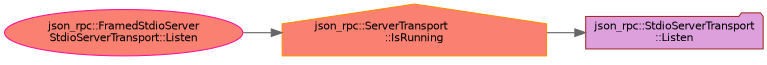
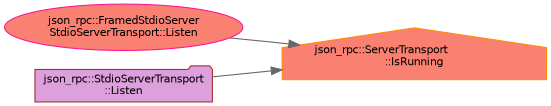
edge "json_rpc::ServerTransport ::IsRunning" -> "json_rpc::StdioServerTransport ::Listen": reversed
